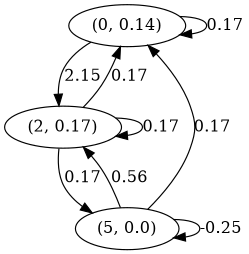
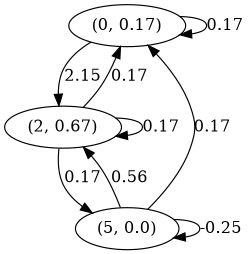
node "(0, 0.14)": label "(0, 0.14)" -> "(0, 0.17)"
node "(2, 0.17)": label "(2, 0.17)" -> "(2, 0.67)"
